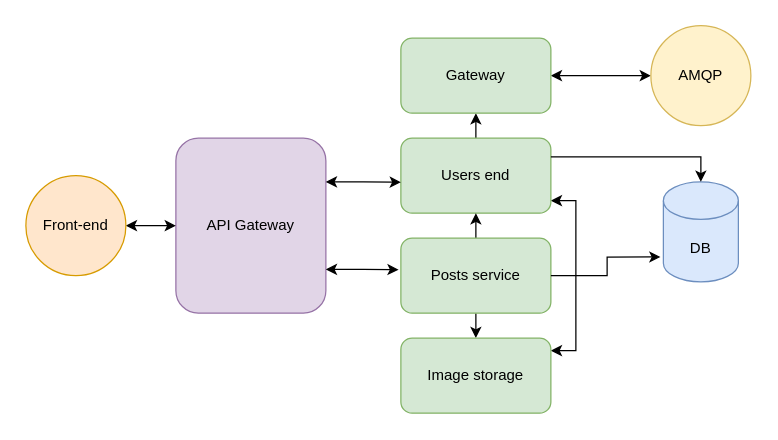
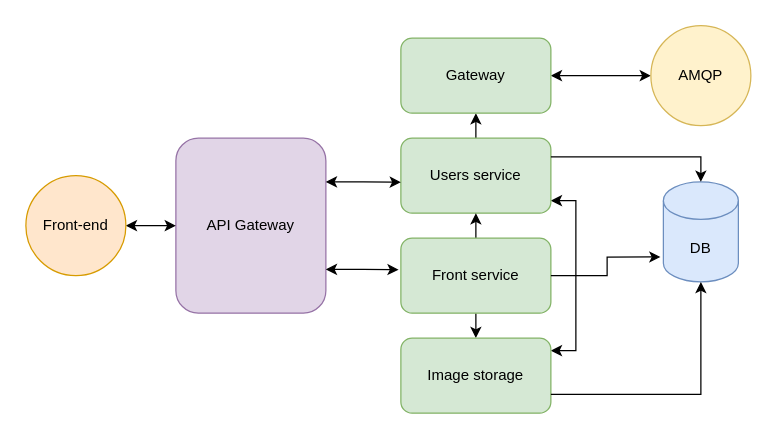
node "Users end": label "Users end" -> "Users service"
node "Posts service": label "Posts service" -> "Front service"
edge "Image storage" -> "DB": added
